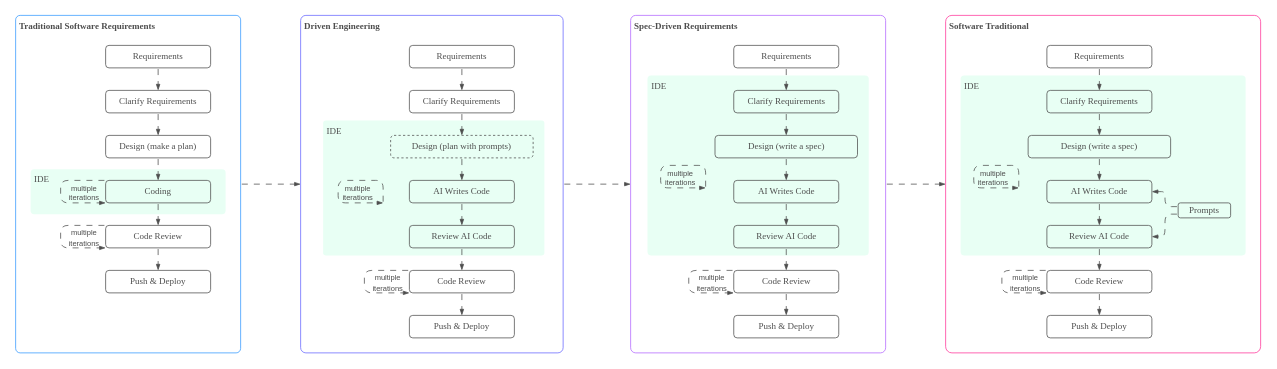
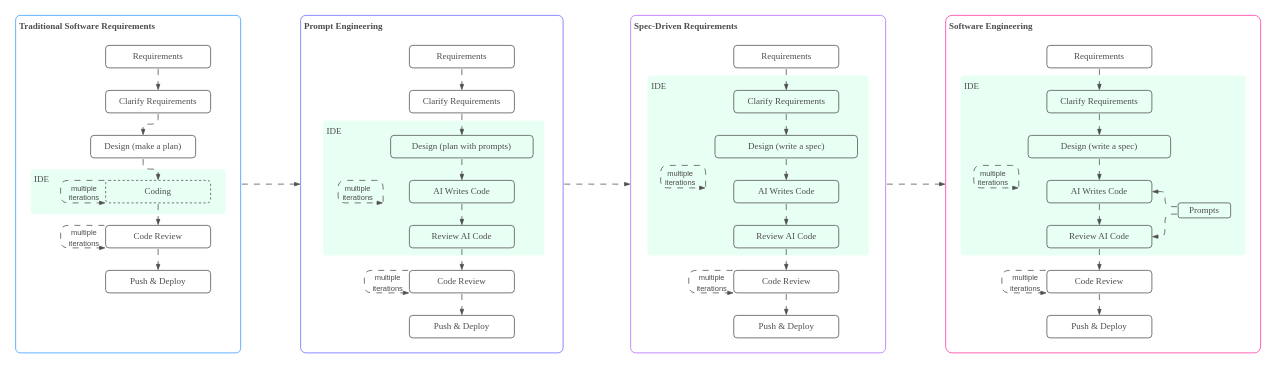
node "Driven Engineering": label "Driven Engineering" -> "Prompt Engineering"
node "Software Traditional": label "Software Traditional" -> "Software Engineering"
node "Design (make a plan)": moved (158, 147) -> (143, 147)
node "Design (plan with prompts)": style dashed -> solid
node "Coding": style solid -> dashed
